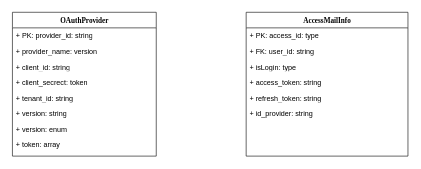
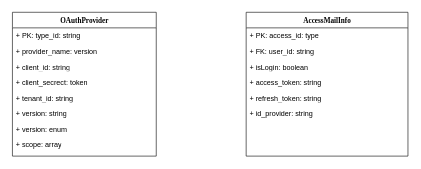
node "+ PK: provider_id: string": label "+ PK: provider_id: string" -> "+ PK: type_id: string"
node "+ isLogin: type": label "+ isLogin: type" -> "+ isLogin: boolean"
node "+ token: array": label "+ token: array" -> "+ scope: array"
